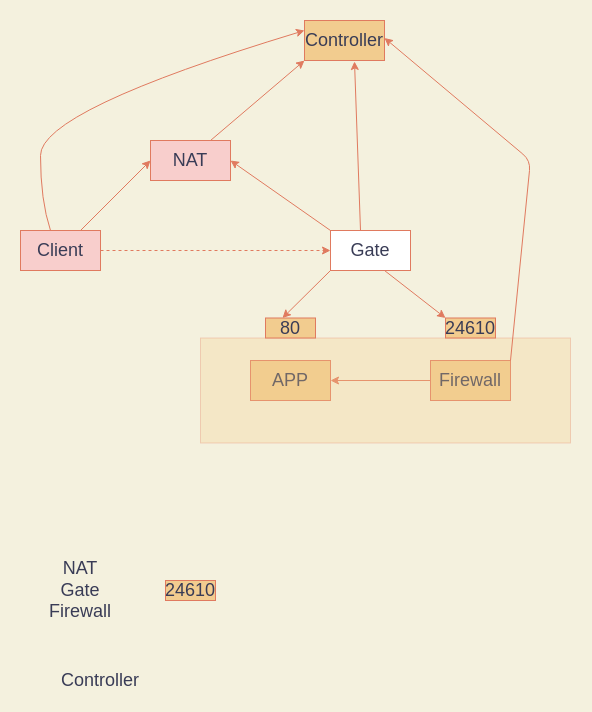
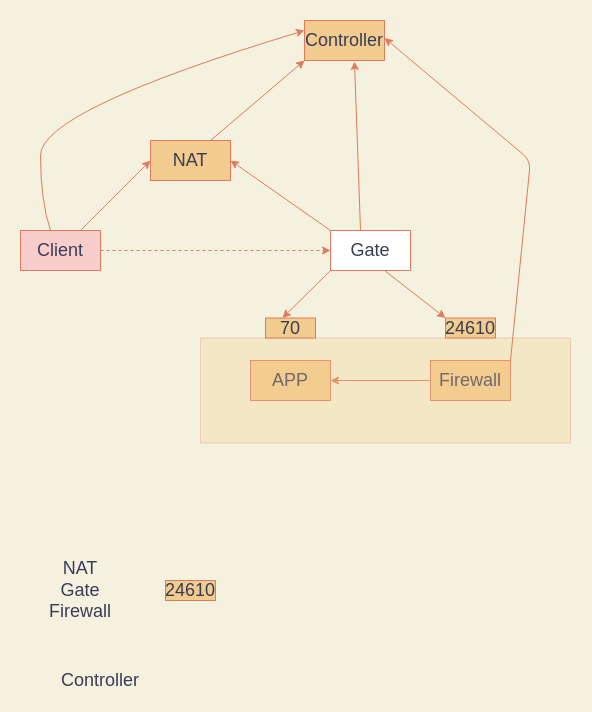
node "NAT": fillcolor #f8cecc -> #f2cc8f
node "80": label "80" -> "70"
